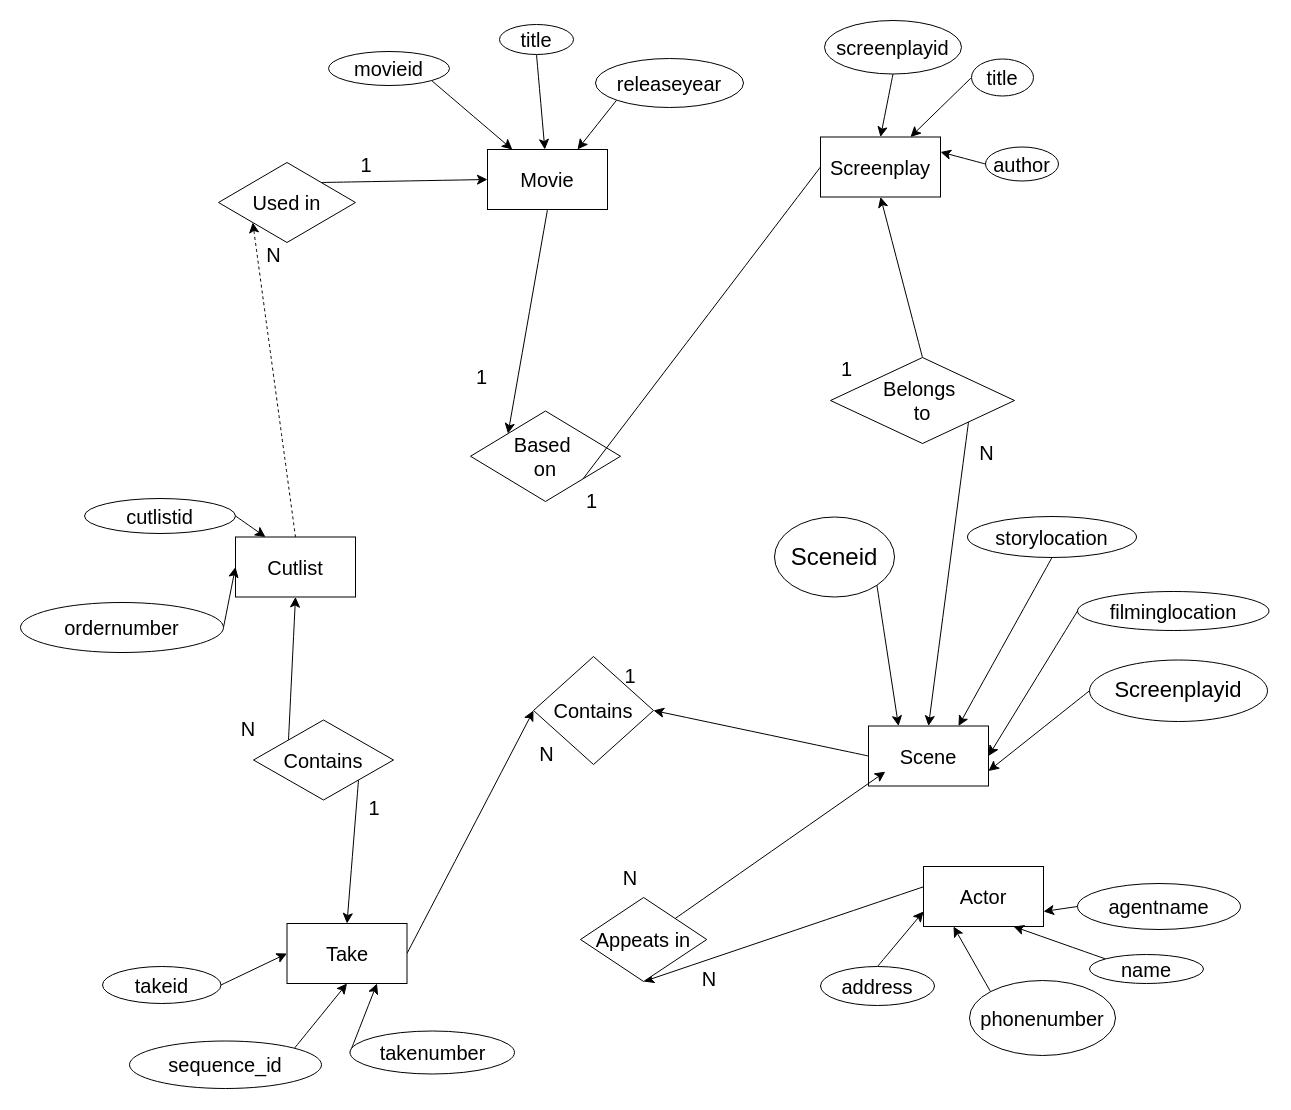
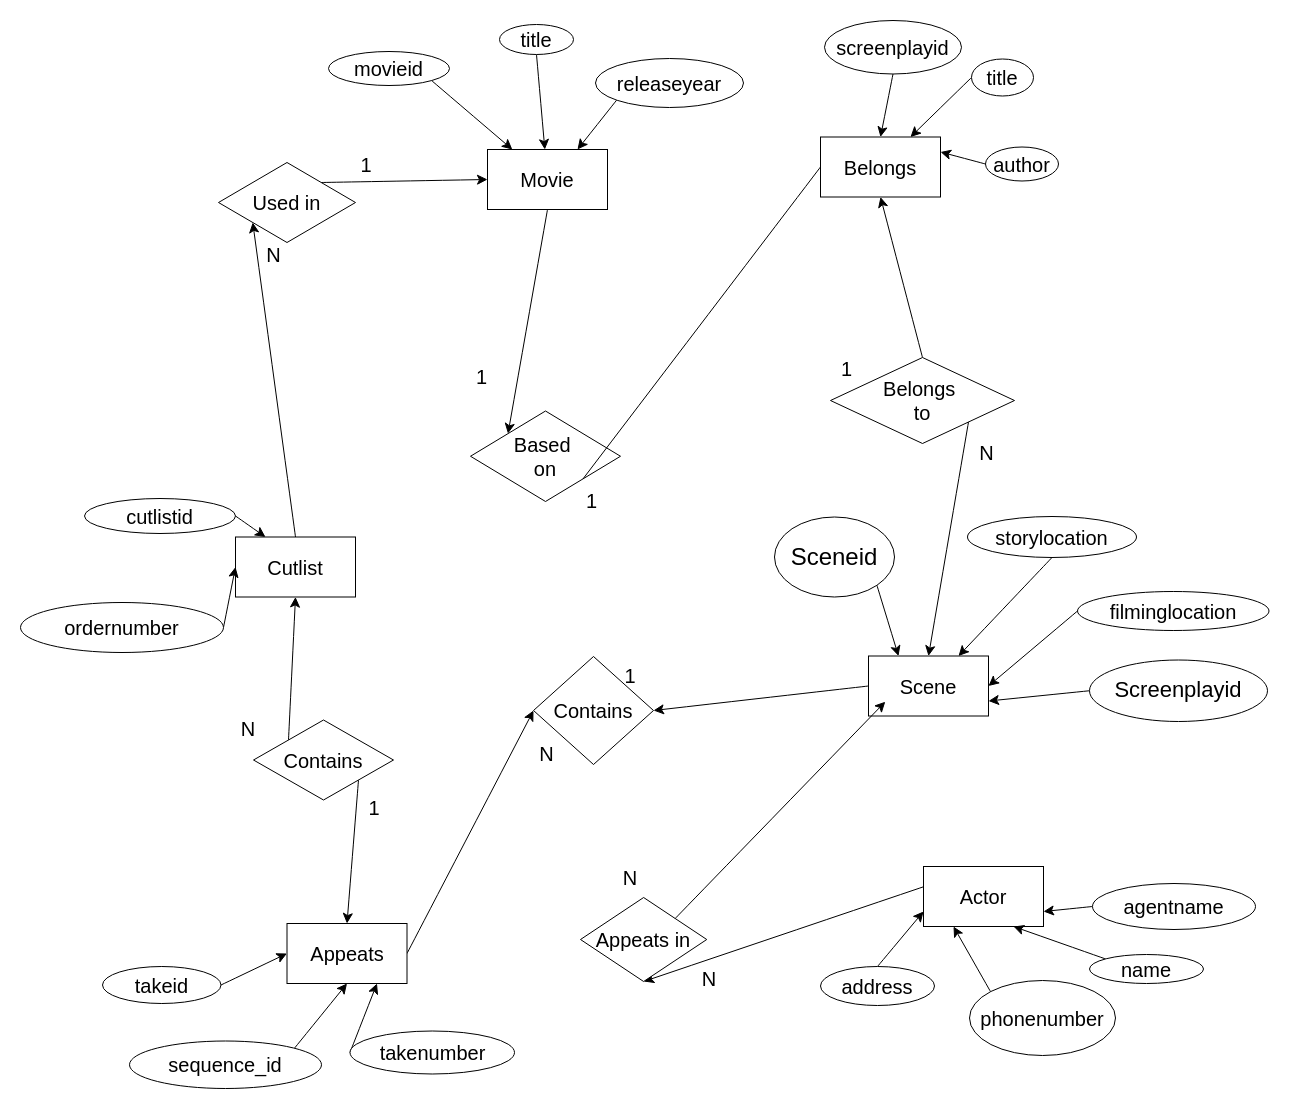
node "Screenplay": label "Screenplay" -> "Belongs"
edge "Cutlist" -> "Used in": style dashed -> solid
node "Scene": moved (929, 756) -> (929, 686)
node "agentname": moved (1159, 907) -> (1174, 907)
node "Take": label "Take" -> "Appeats"
